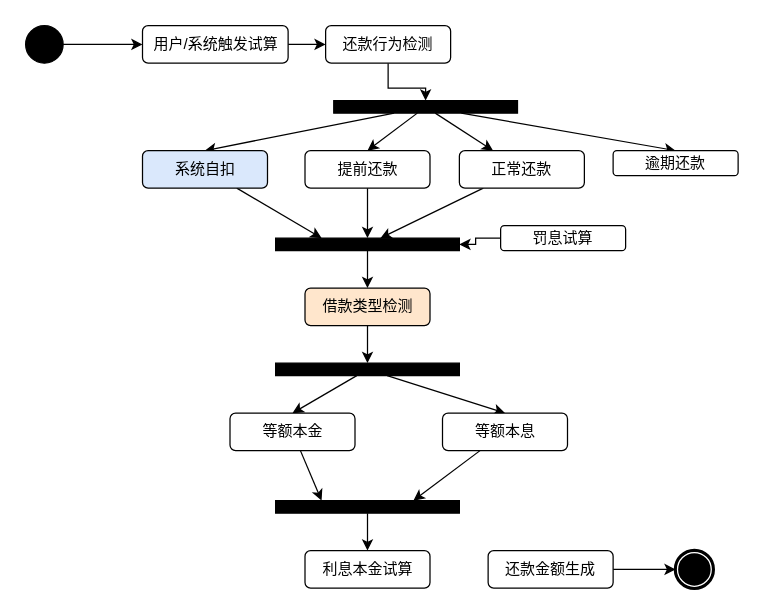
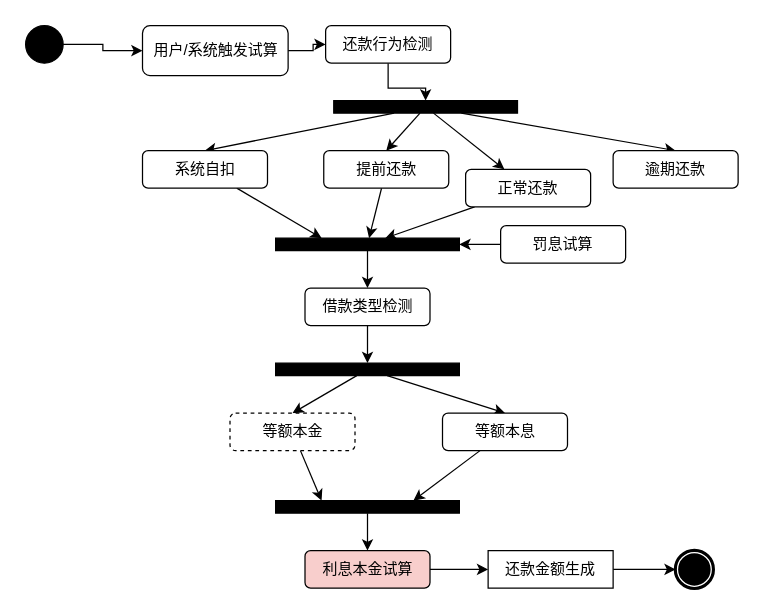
node "用户/系统触发试算": size 146x38 -> 146x50
node "逾期还款": size 125x25 -> 125x38
node "系统自扣": fillcolor #dae8fc -> #ffffff
node "提前还款": moved (368, 169) -> (386, 169)
node "正常还款": moved (522, 169) -> (528, 188)
node "罚息试算": size 125x25 -> 125x38
node "借款类型检测": fillcolor #ffe6cc -> #ffffff
node "等额本金": style solid -> dashed
node "利息本金试算": fillcolor #ffffff -> #f8cecc
edge "利息本金试算" -> "还款金额生成": added
node "还款金额生成": shape rounded rectangle -> rectangle
